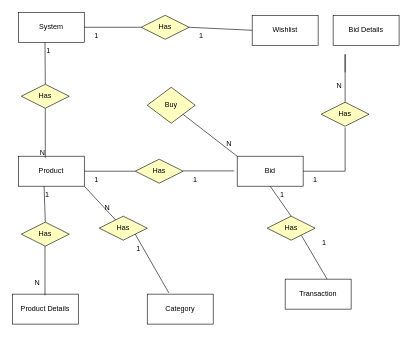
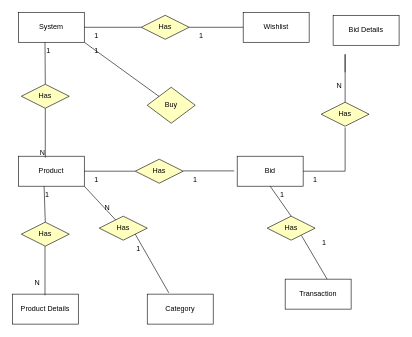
node "Wishlist": moved (285, 30) -> (276, 27)
edge "System" -- "Buy": added, label "1"
edge "Buy" -- "Bid": removed, label "N"
